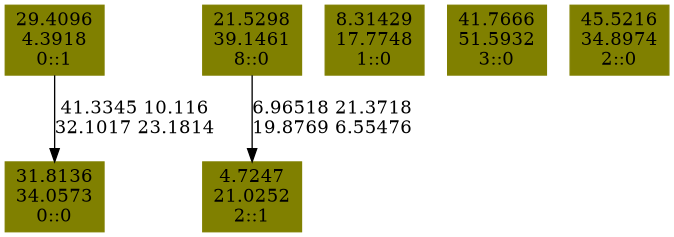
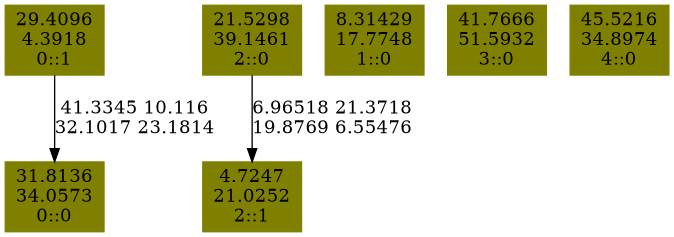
node "21.5298 39.1461 8::0": label "21.5298 39.1461 8::0" -> "21.5298 39.1461 2::0"
node "45.5216 34.8974 2::0": label "45.5216 34.8974 2::0" -> "45.5216 34.8974 4::0"
